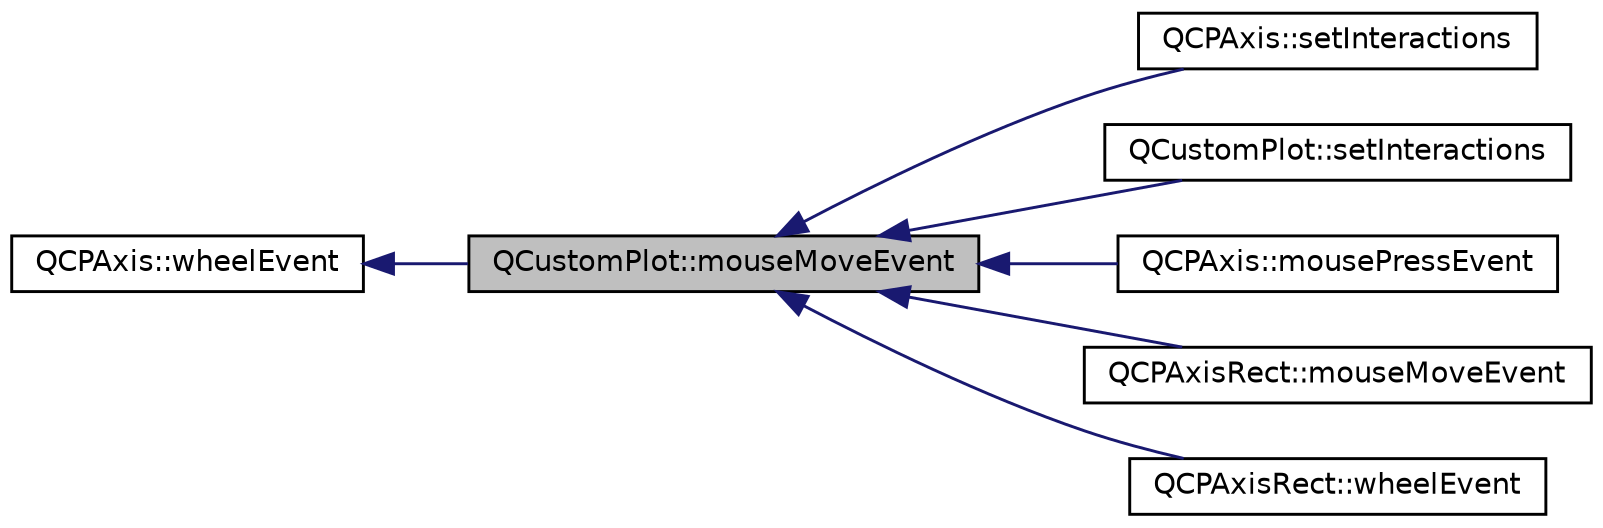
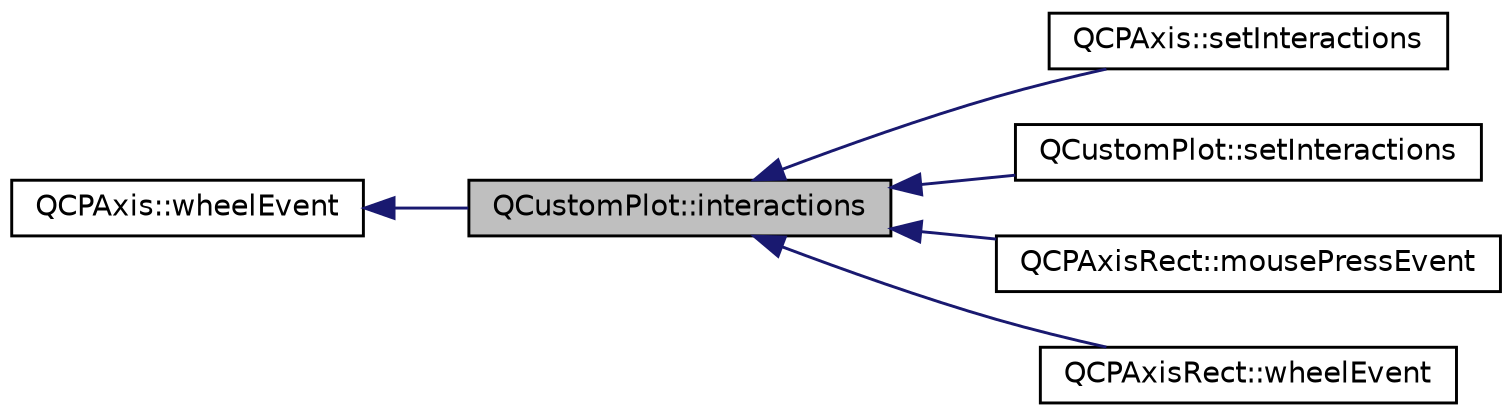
node "QCustomPlot::mouseMoveEvent": label "QCustomPlot::mouseMoveEvent" -> "QCustomPlot::interactions"
node "QCPAxis::mousePressEvent": label "QCPAxis::mousePressEvent" -> "QCPAxisRect::mousePressEvent"
node "QCPAxisRect::mouseMoveEvent": removed
